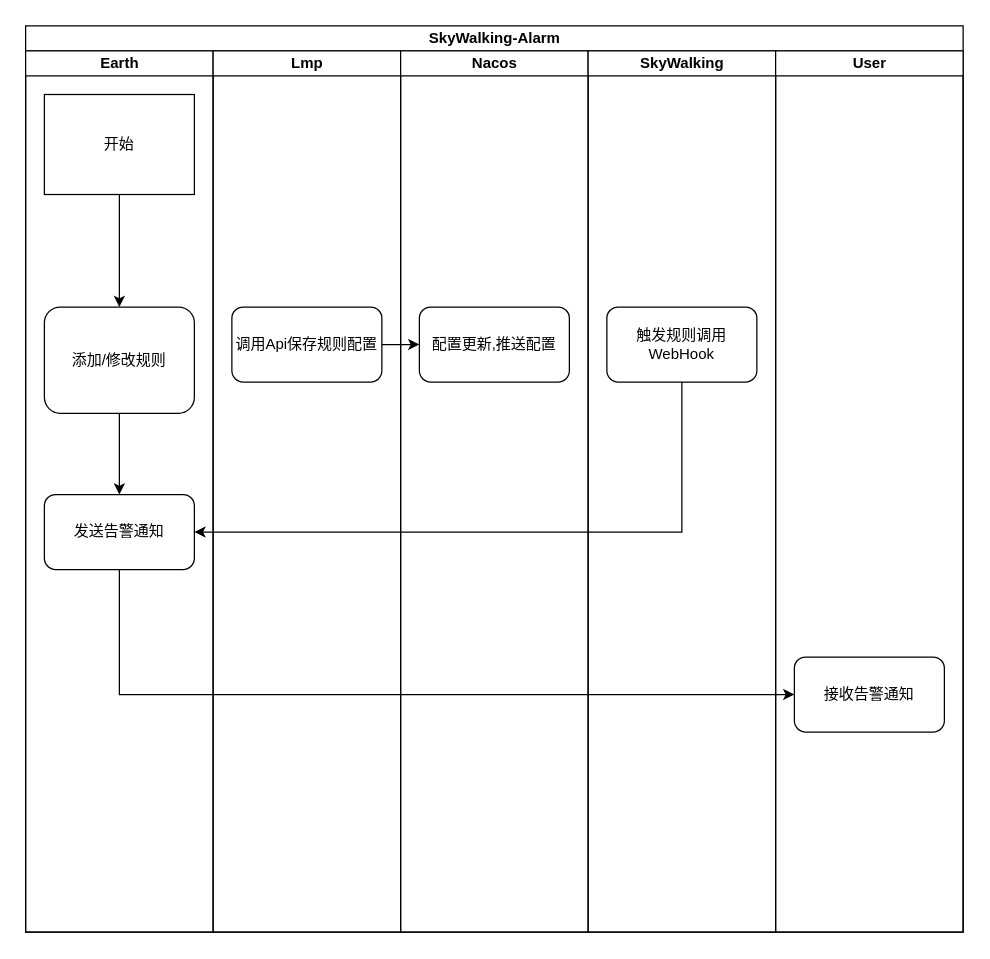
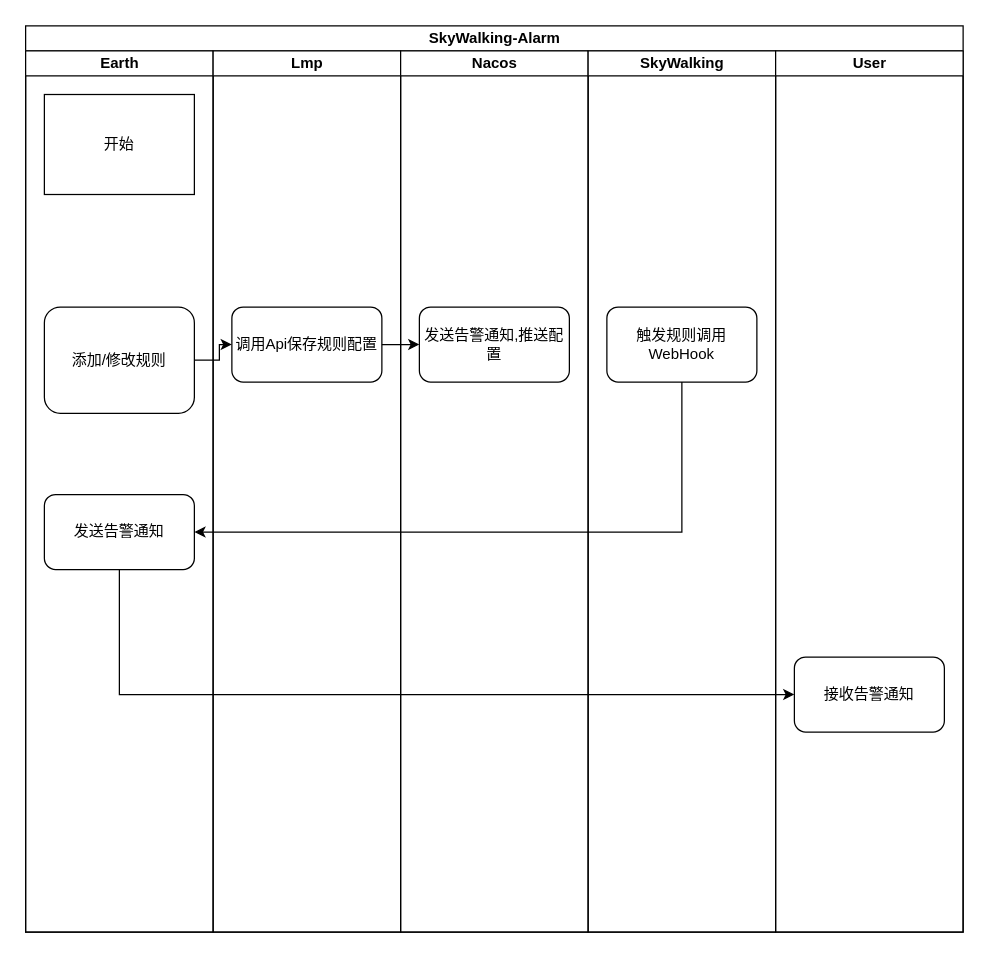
edge "开始" -> "添加/修改规则": removed
node "配置更新,推送配置": label "配置更新,推送配置" -> "发送告警通知,推送配置"
edge "添加/修改规则" -> "发送告警通知": now "添加/修改规则" -> "调用Api保存规则配置"
